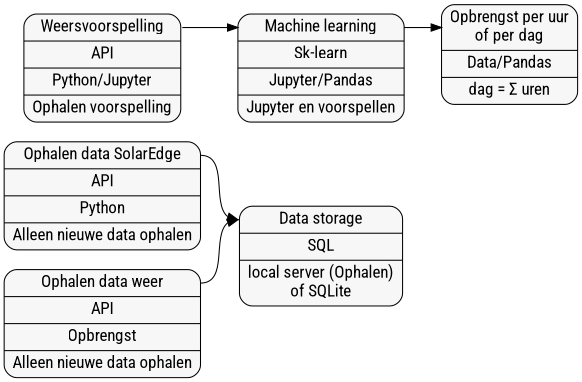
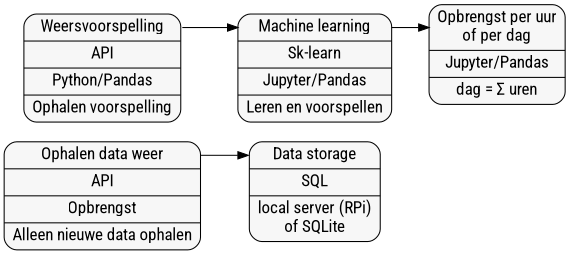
node "Opbrengst per uur": text "Data/Pandas" -> "Jupyter/Pandas"
node "Weersvoorspelling": text "Python/Jupyter" -> "Python/Pandas"
node "Machine learning": text "Jupyter en voorspellen" -> "Leren en voorspellen"
node "Ophalen data SolarEdge": removed
node "Data storage": text "local server (Ophalen)" -> "local server (RPi)"
